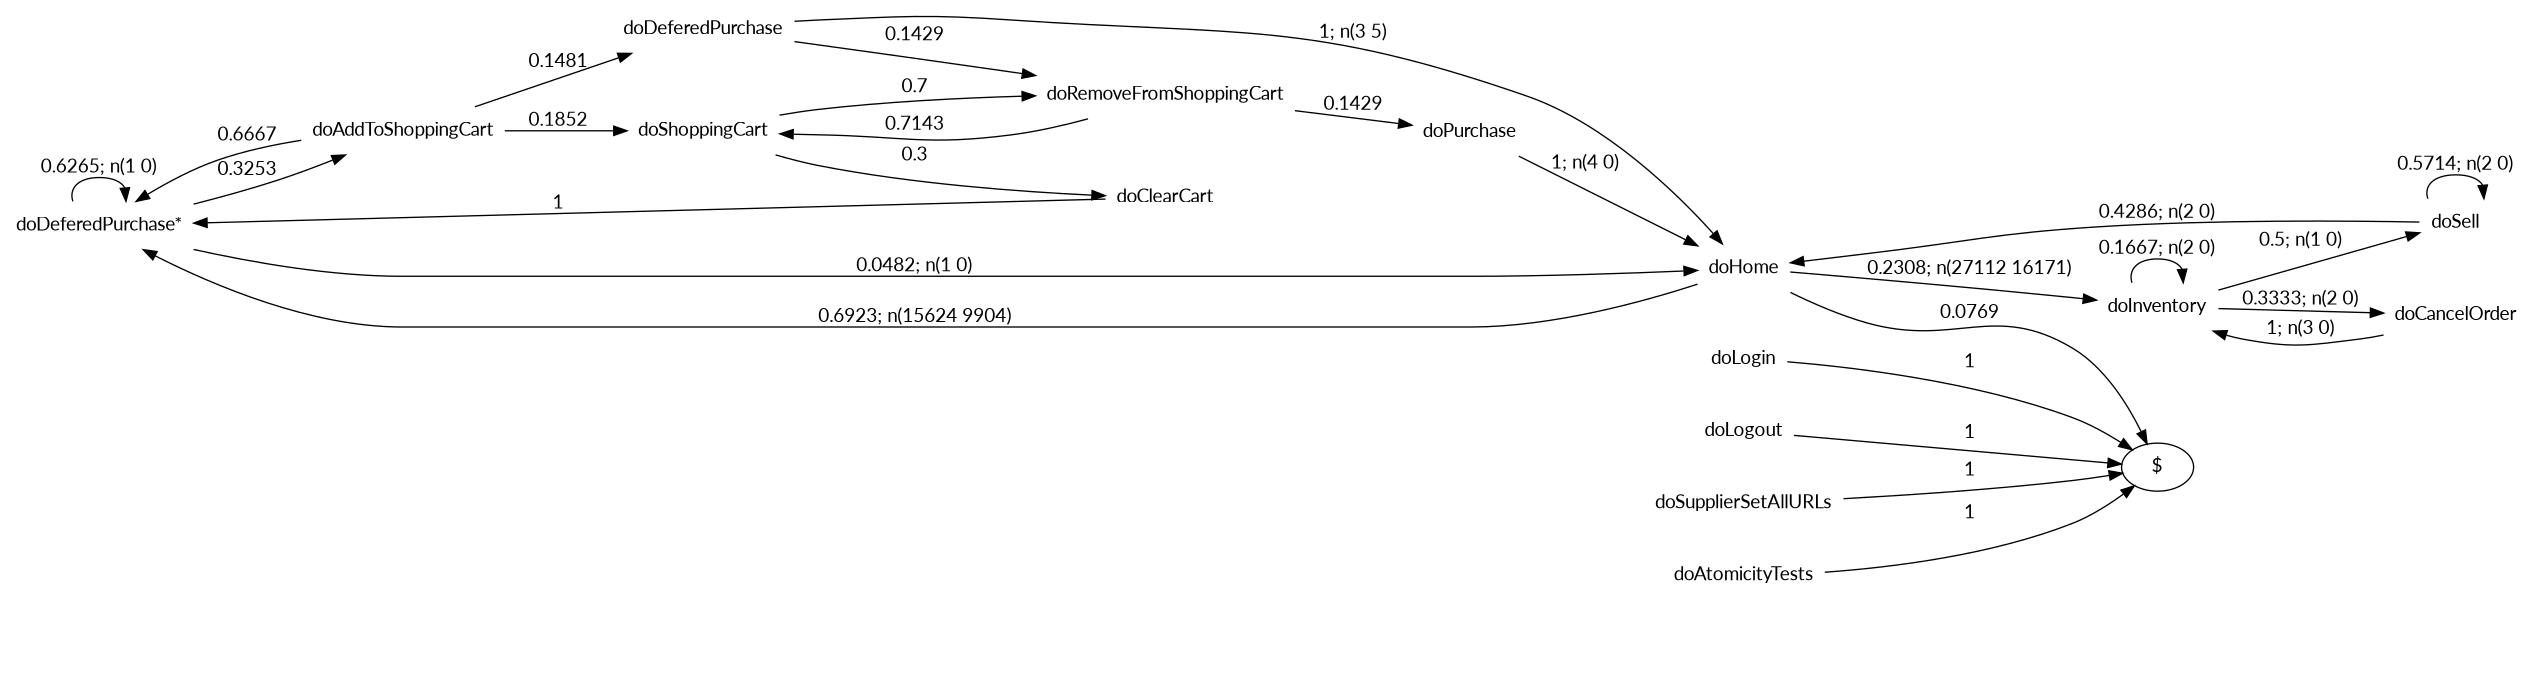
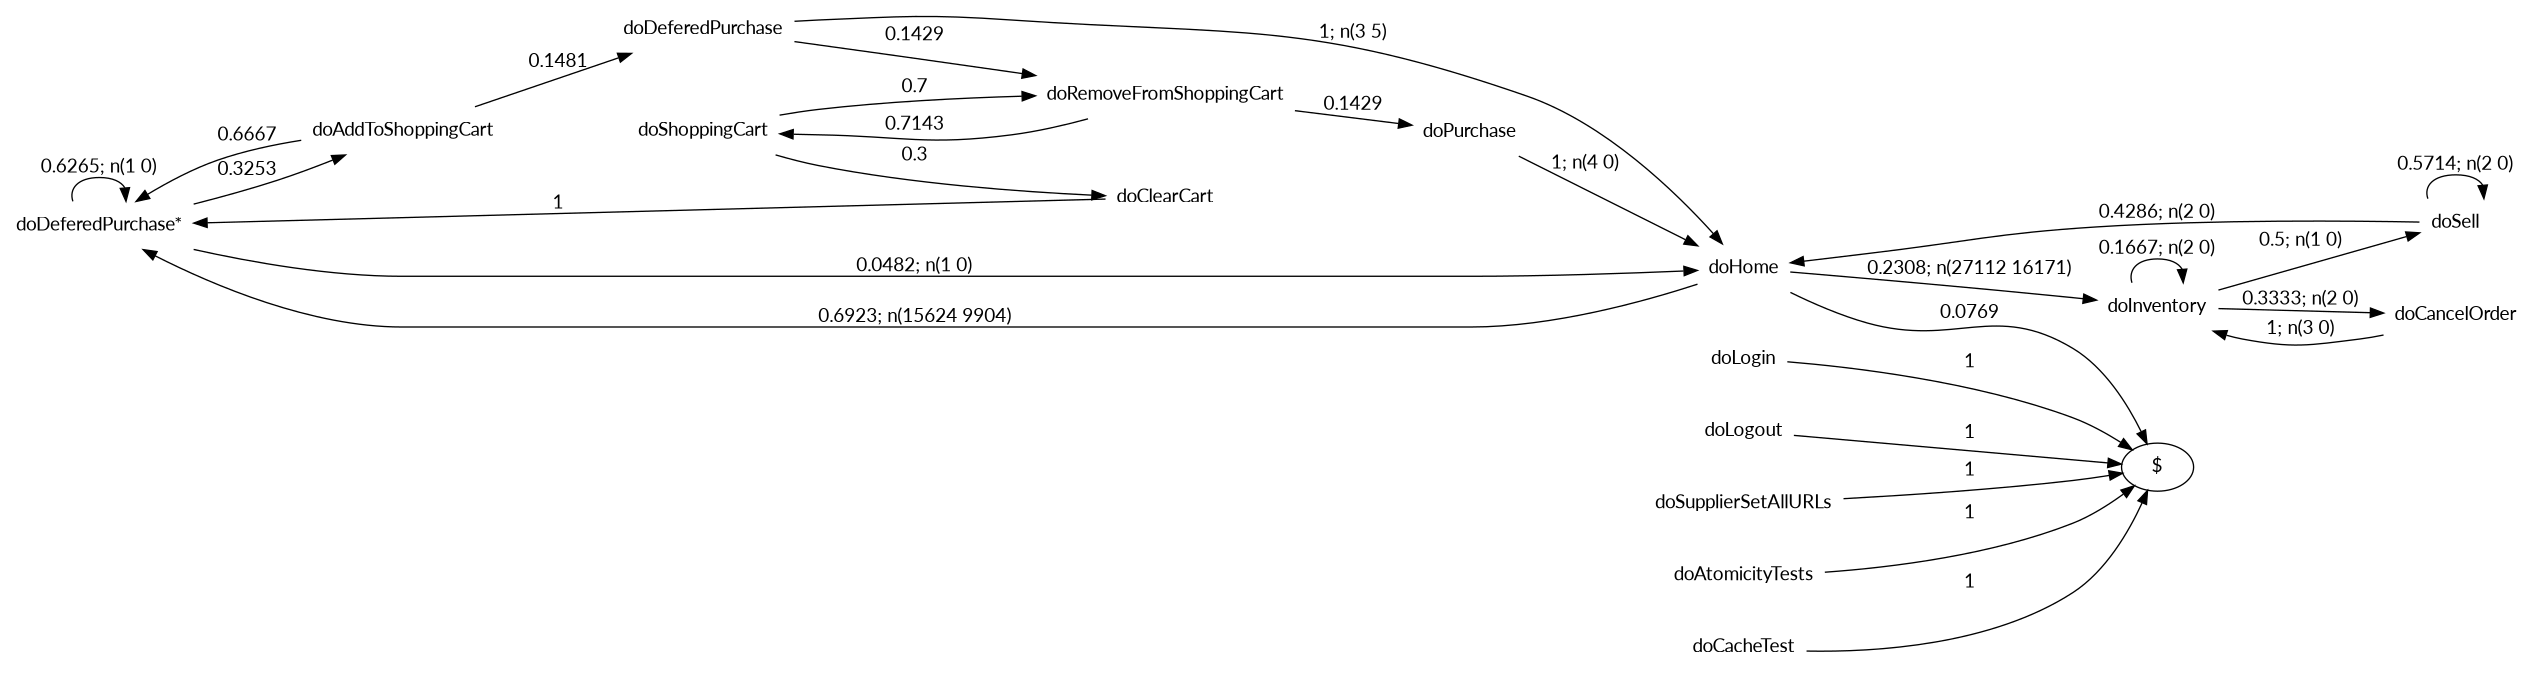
edge "doAddToShoppingCart" -> "doShoppingCart": removed, label "0.1852"
node "doCacheTest": added
